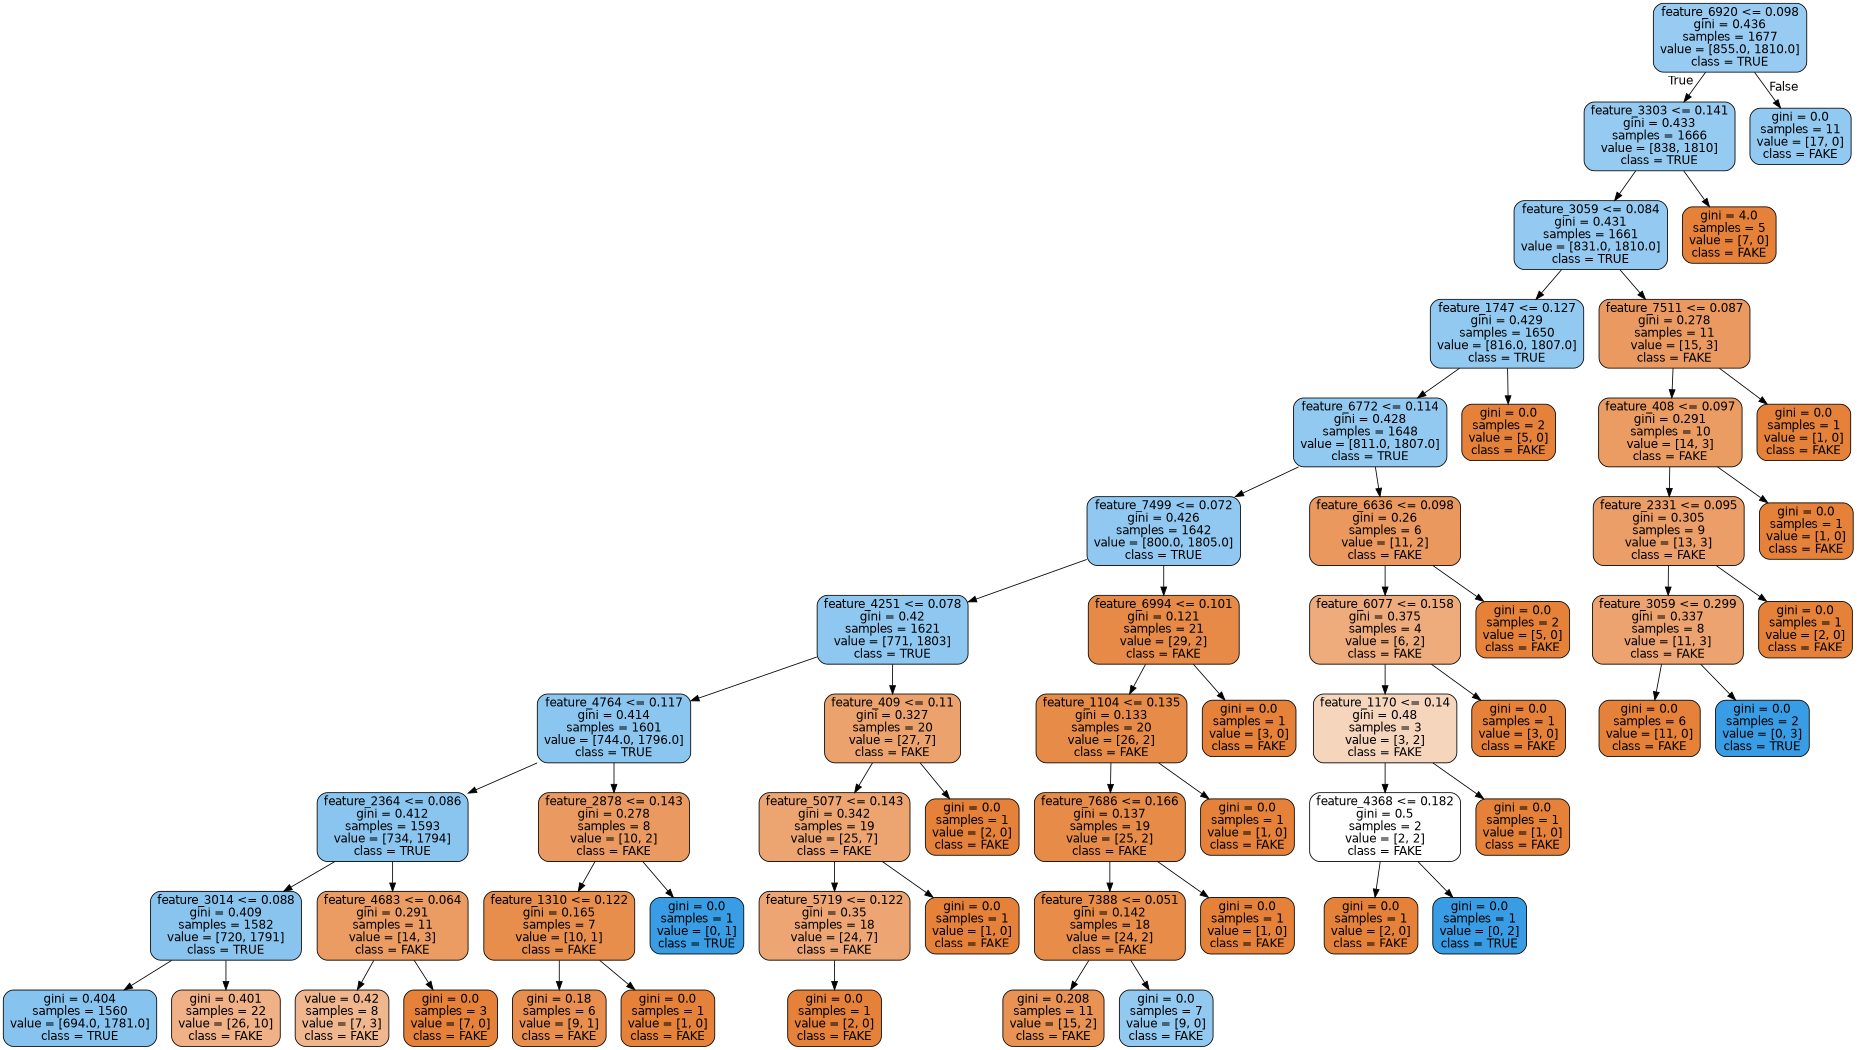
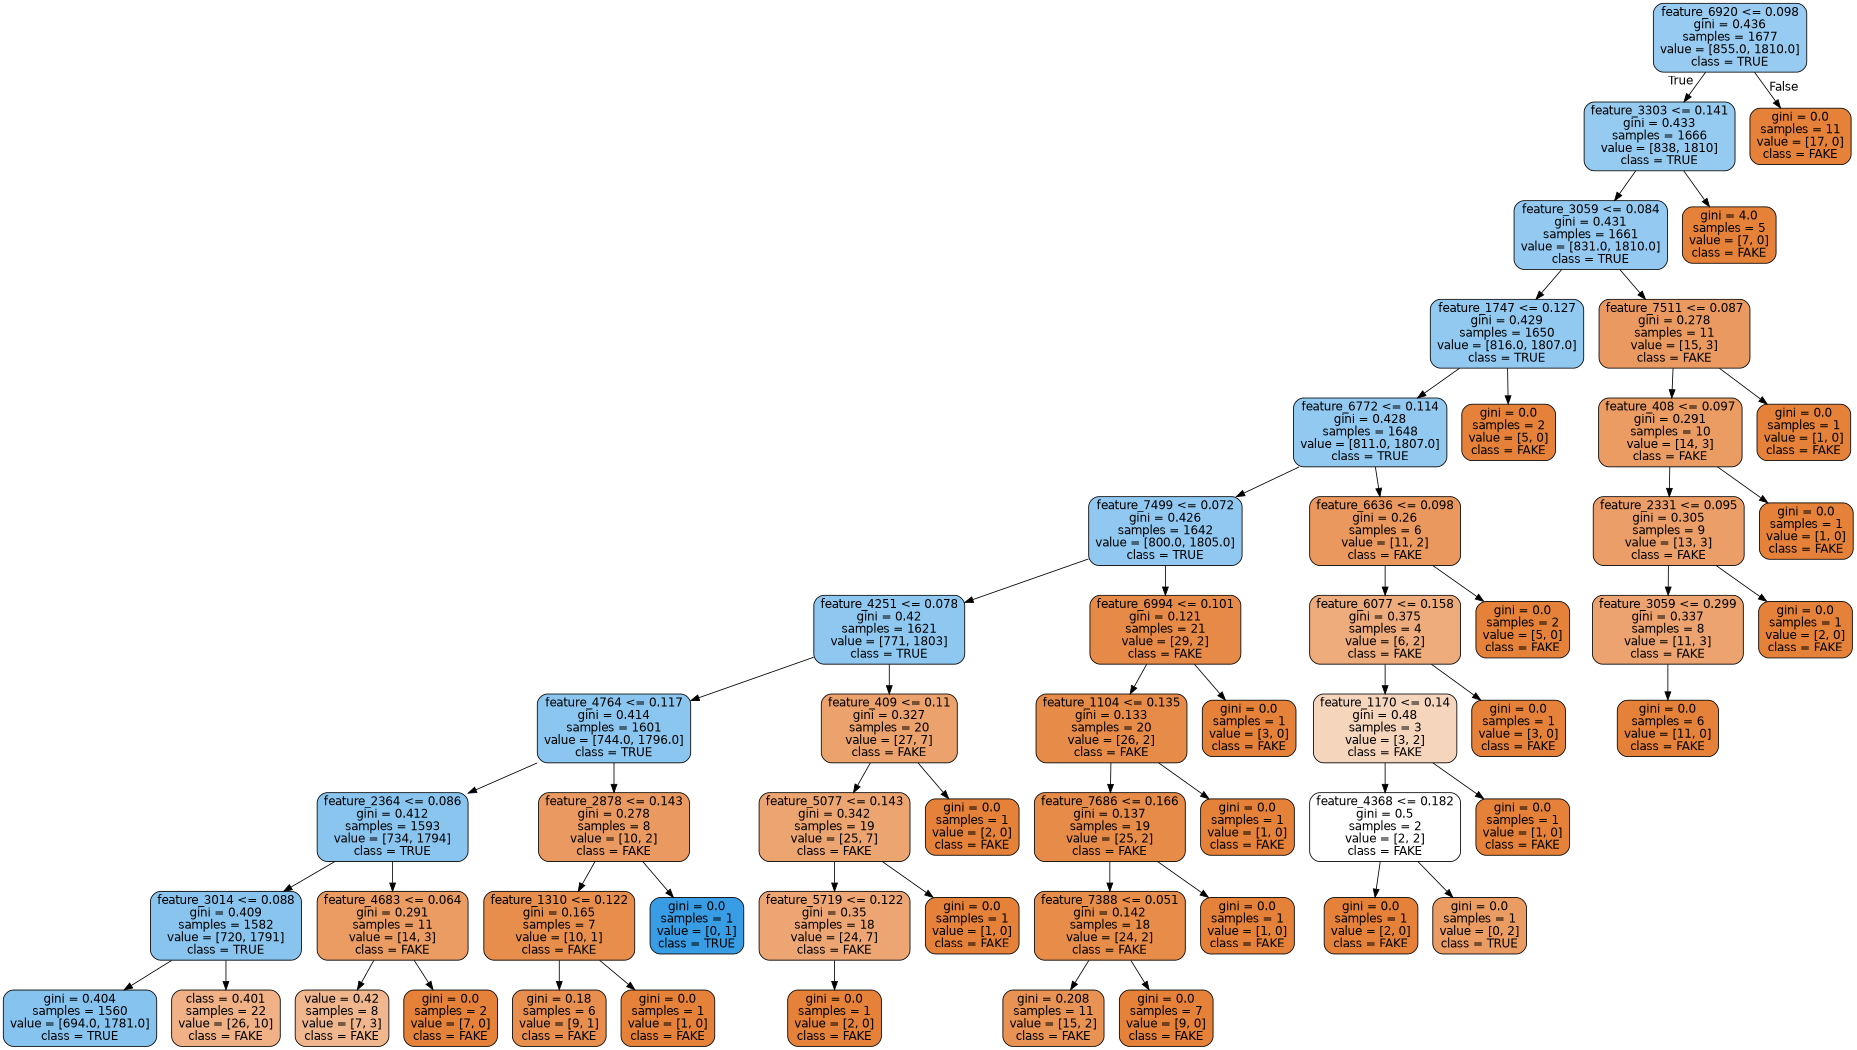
node "gini = 0.0 samples = 11 value = [17, 0] class = FAKE": fillcolor #92c9f1 -> #e58139
node "gini = 0.0 samples = 2 value = [0, 3] class = TRUE": removed
node "gini = 0.0 samples = 1 value = [0, 2] class = TRUE": fillcolor #399de5 -> #eb9c63
node "gini = 0.401 samples = 22 value = [26, 10] class = FAKE": label "gini = 0.401 samples = 22 value = [26, 10] class = FAKE" -> "class = 0.401 samples = 22 value = [26, 10] class = FAKE"
node "gini = 0.0 samples = 3 value = [7, 0] class = FAKE": label "gini = 0.0 samples = 3 value = [7, 0] class = FAKE" -> "gini = 0.0 samples = 2 value = [7, 0] class = FAKE"
node "gini = 0.0 samples = 7 value = [9, 0] class = FAKE": fillcolor #92c9f1 -> #e58139
